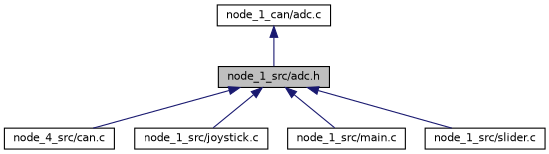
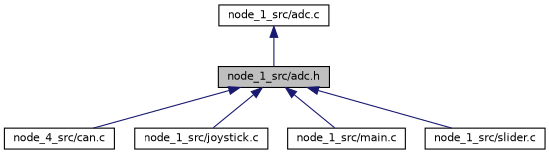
node "node_1_can/adc.c": label "node_1_can/adc.c" -> "node_1_src/adc.c"
